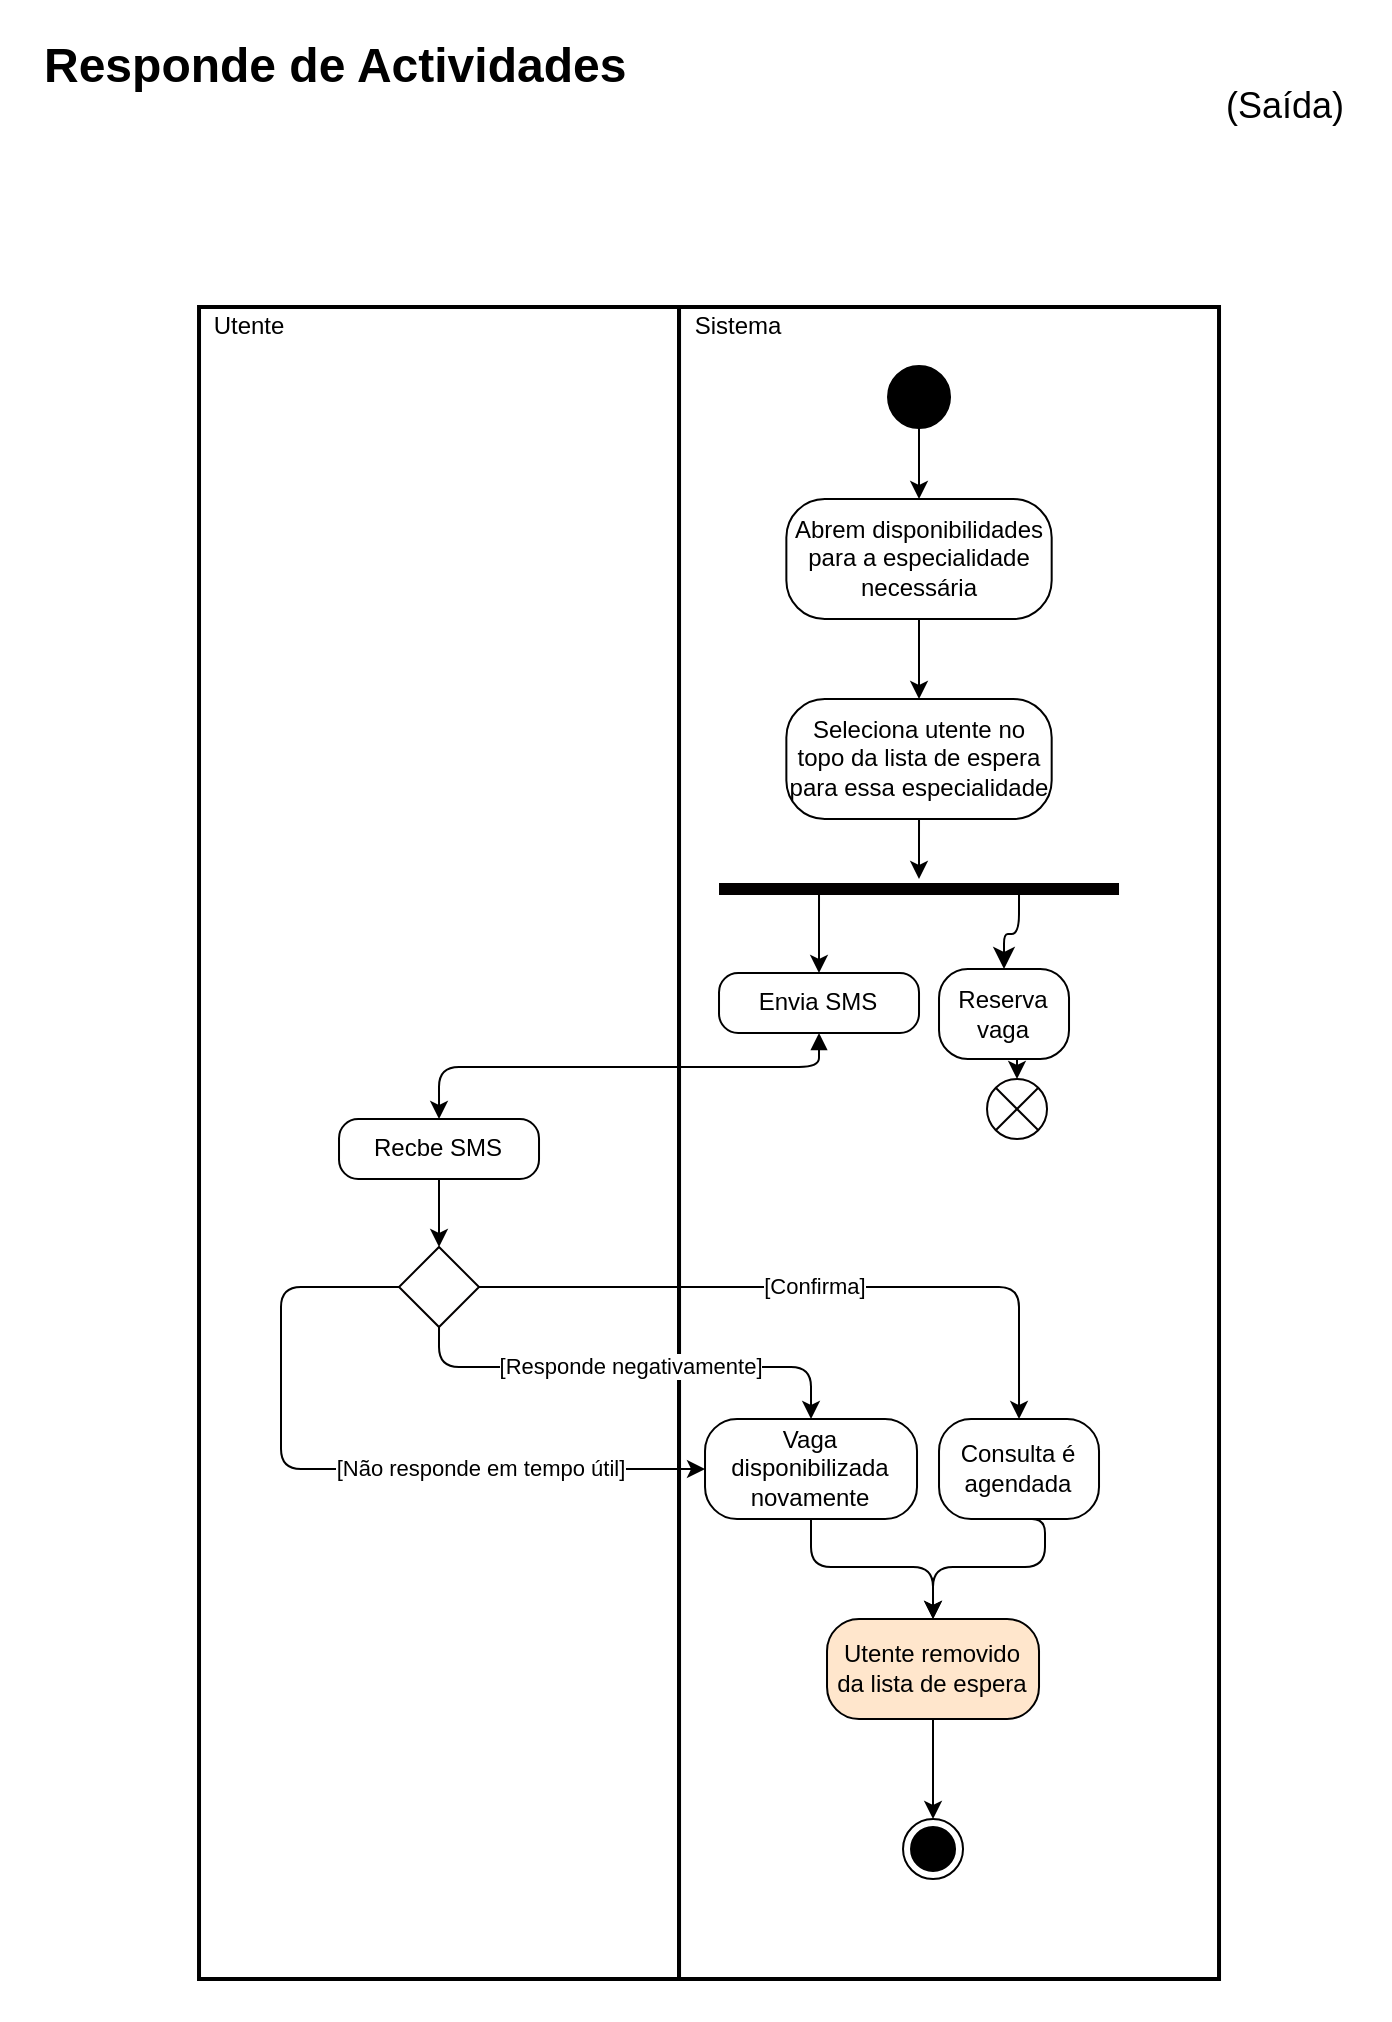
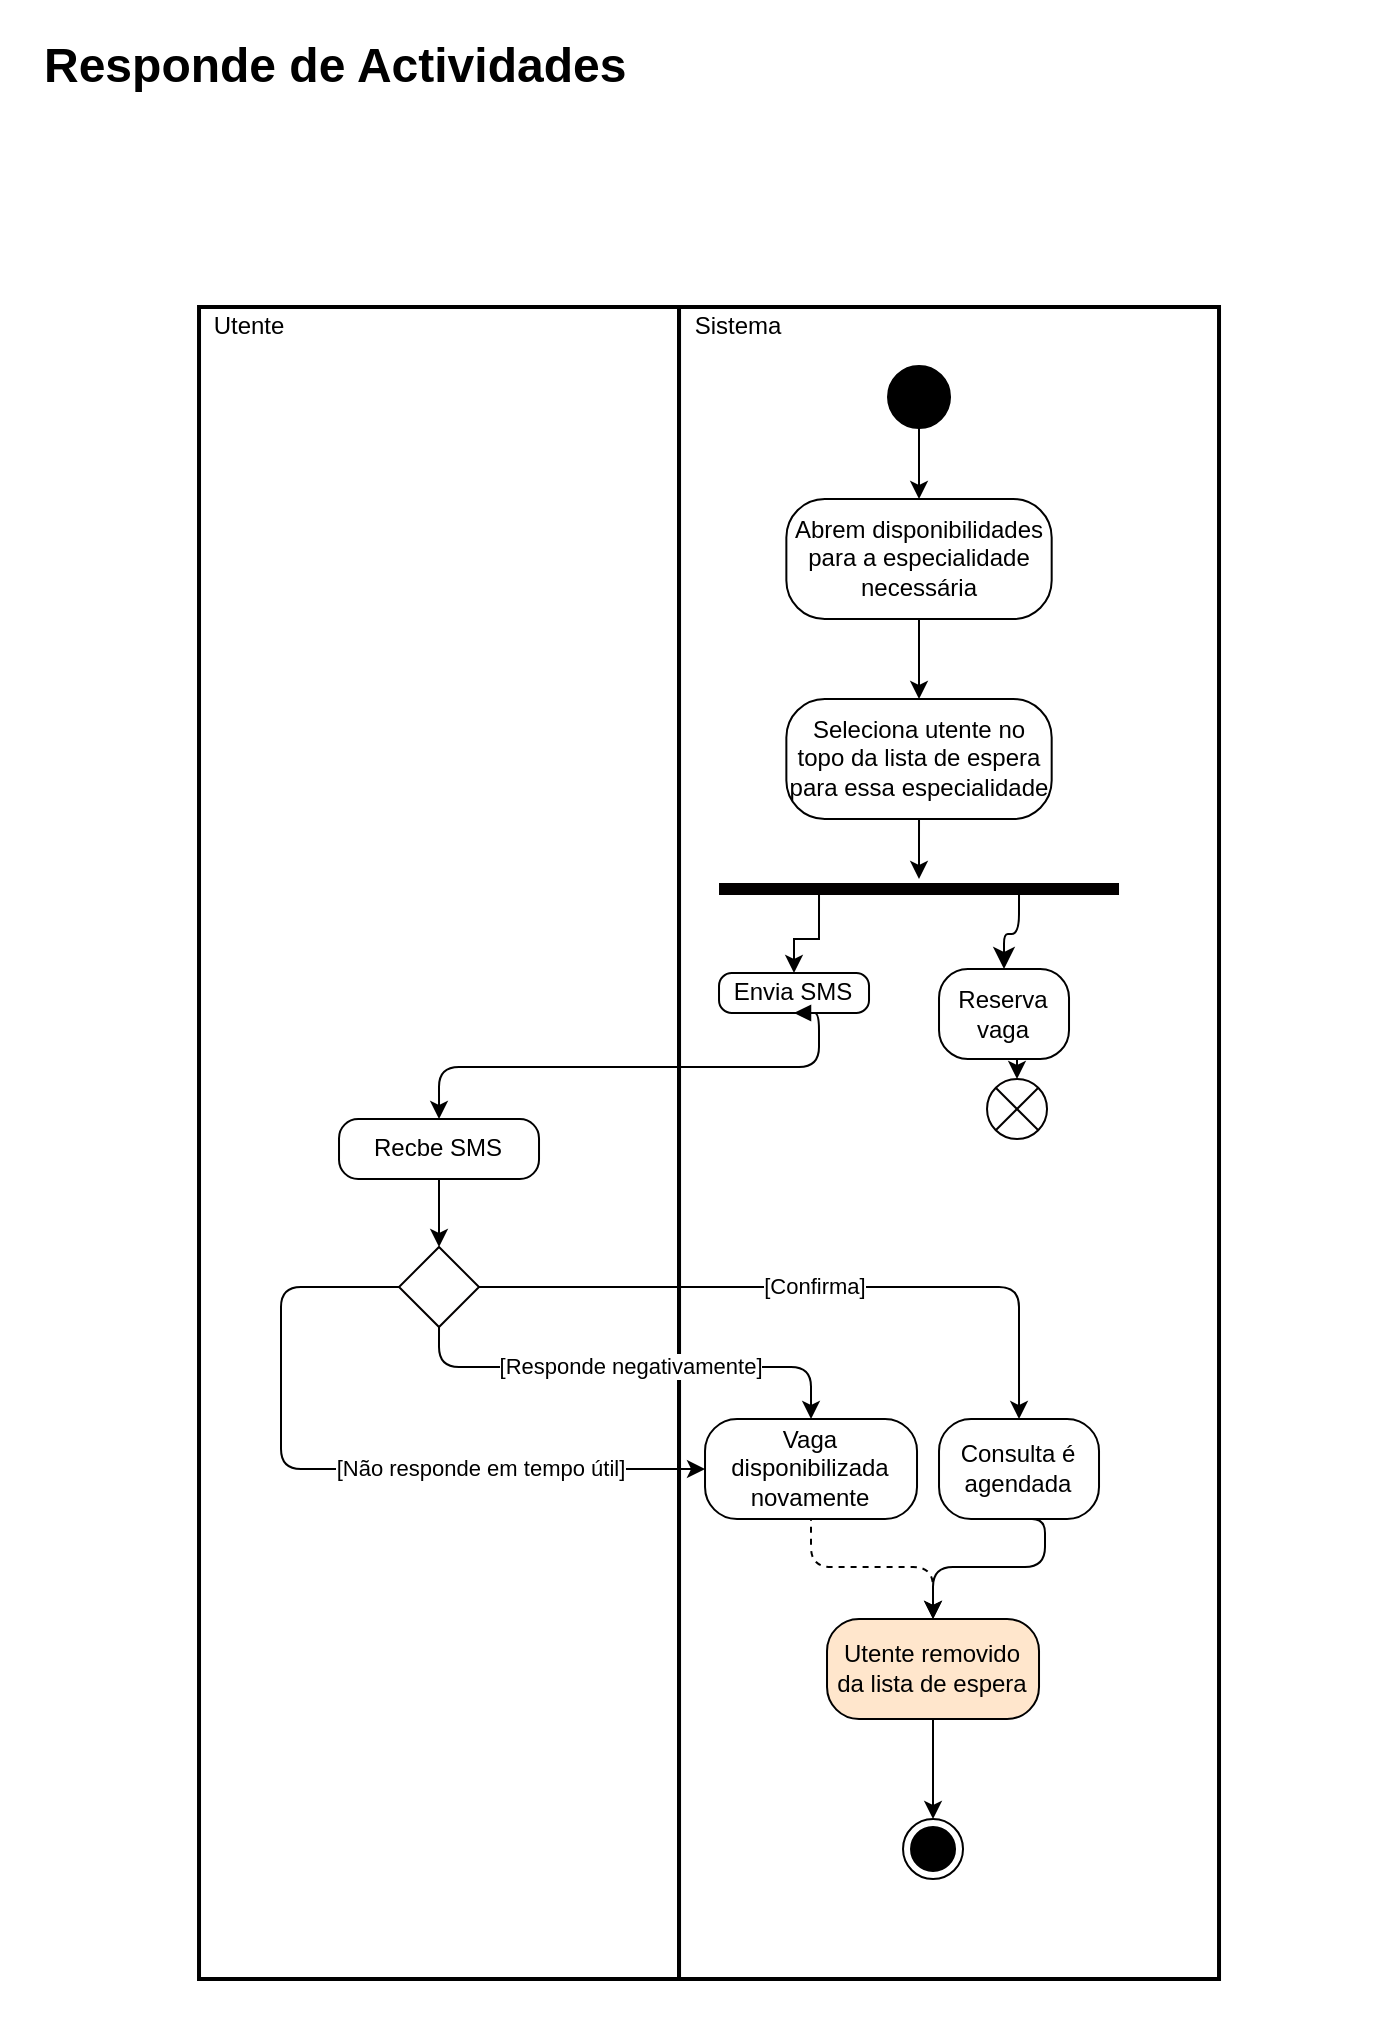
node "(Saída)": removed
node "Envia SMS": size 200x60 -> 150x40
edge "Vaga disponibilizada novamente" -> "Utente removido da lista de espera": style solid -> dashed
